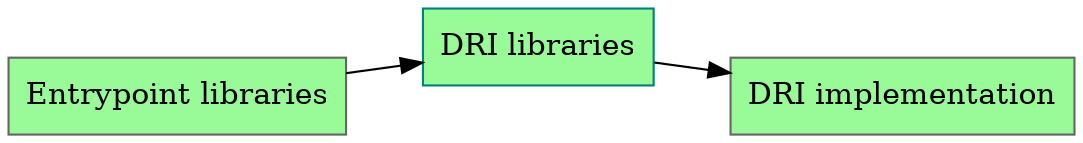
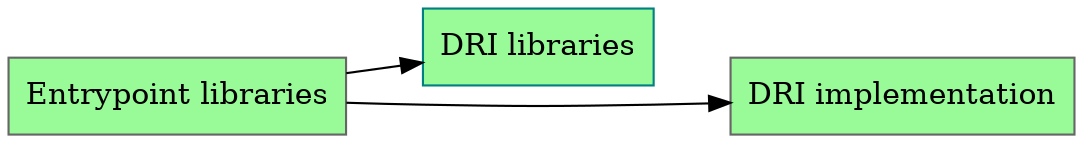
edge "DRI libraries" -> "DRI implementation": now "Entrypoint libraries" -> "DRI implementation"
